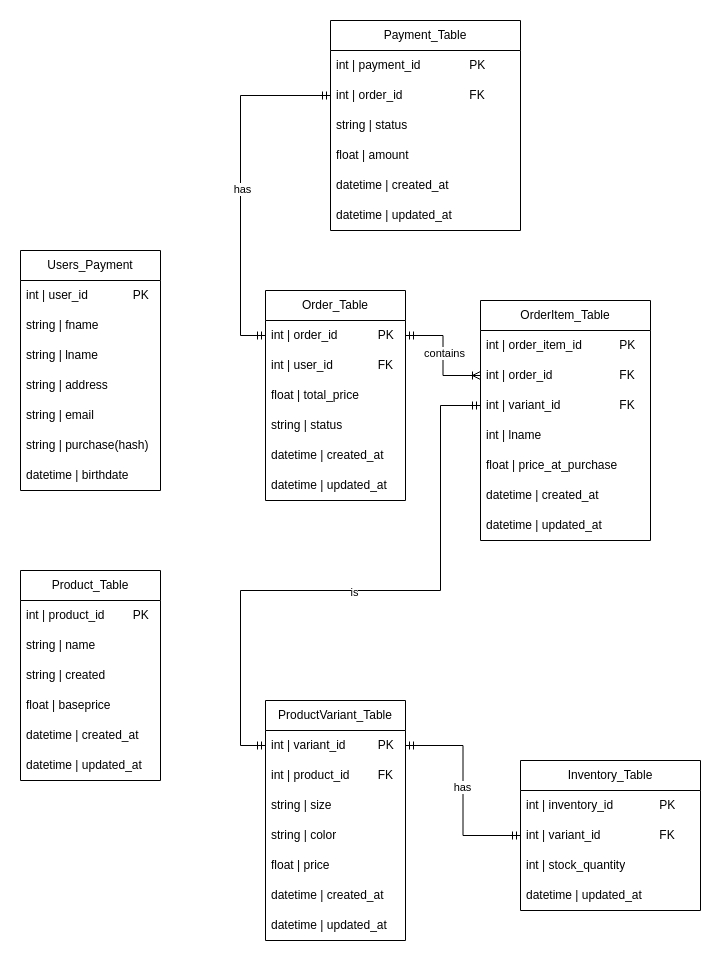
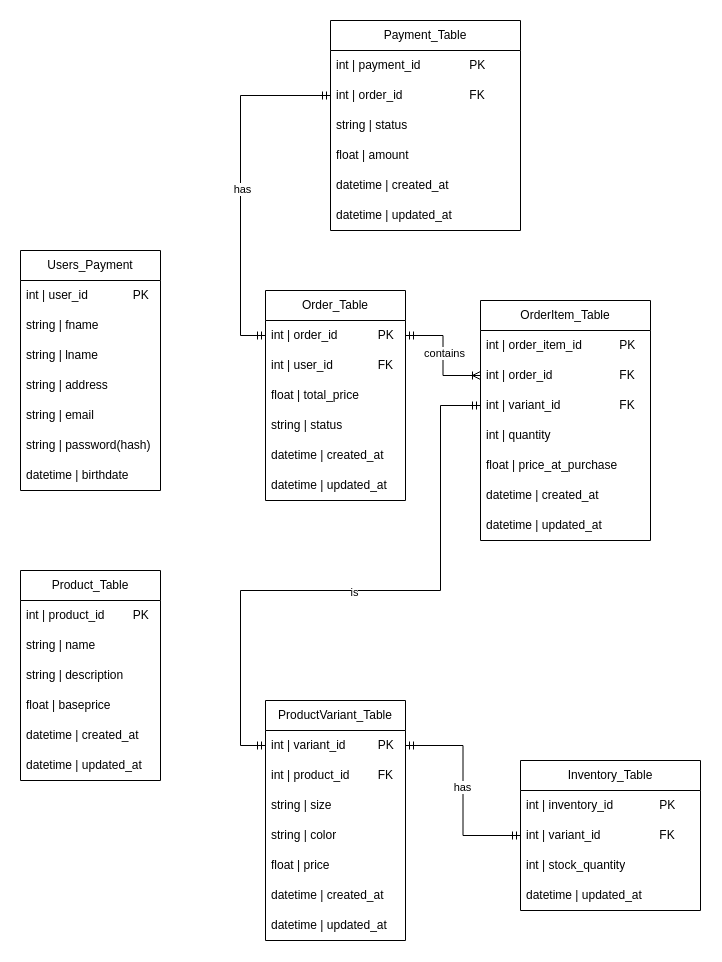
node "int | lname": label "int | lname" -> "int | quantity"
node "string | purchase(hash)": label "string | purchase(hash)" -> "string | password(hash)"
node "string | created": label "string | created" -> "string | description"
